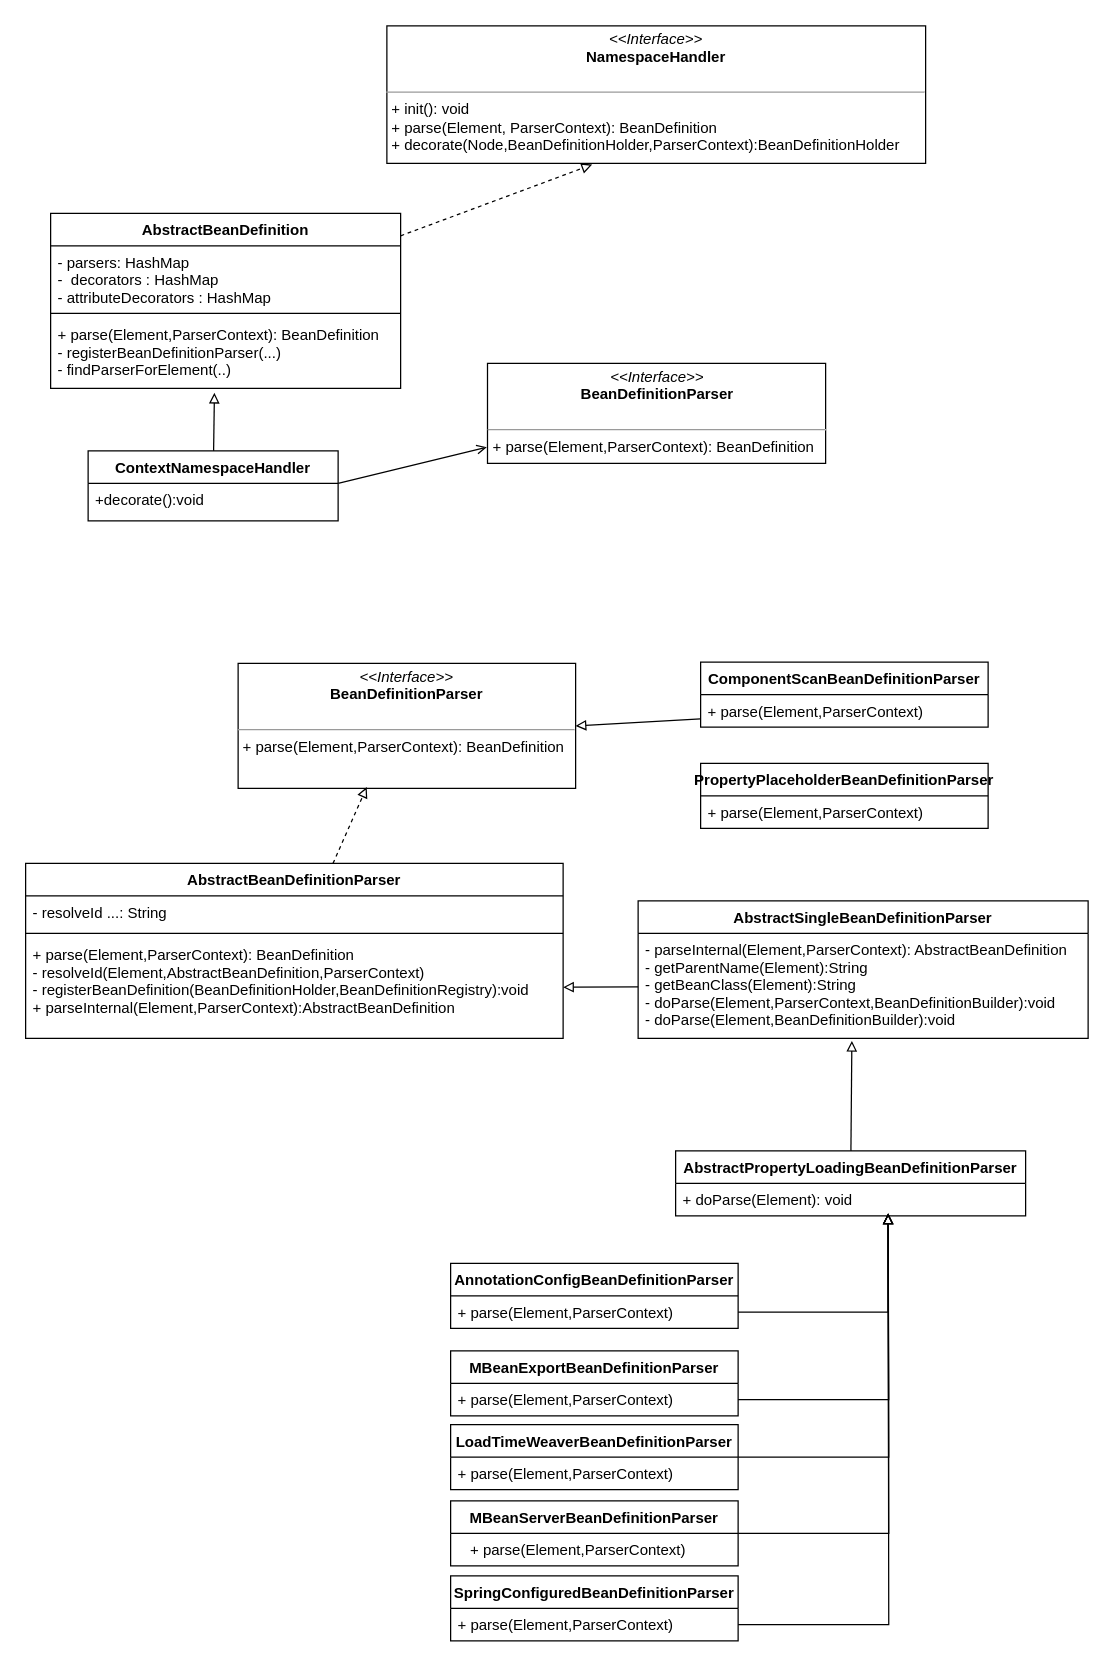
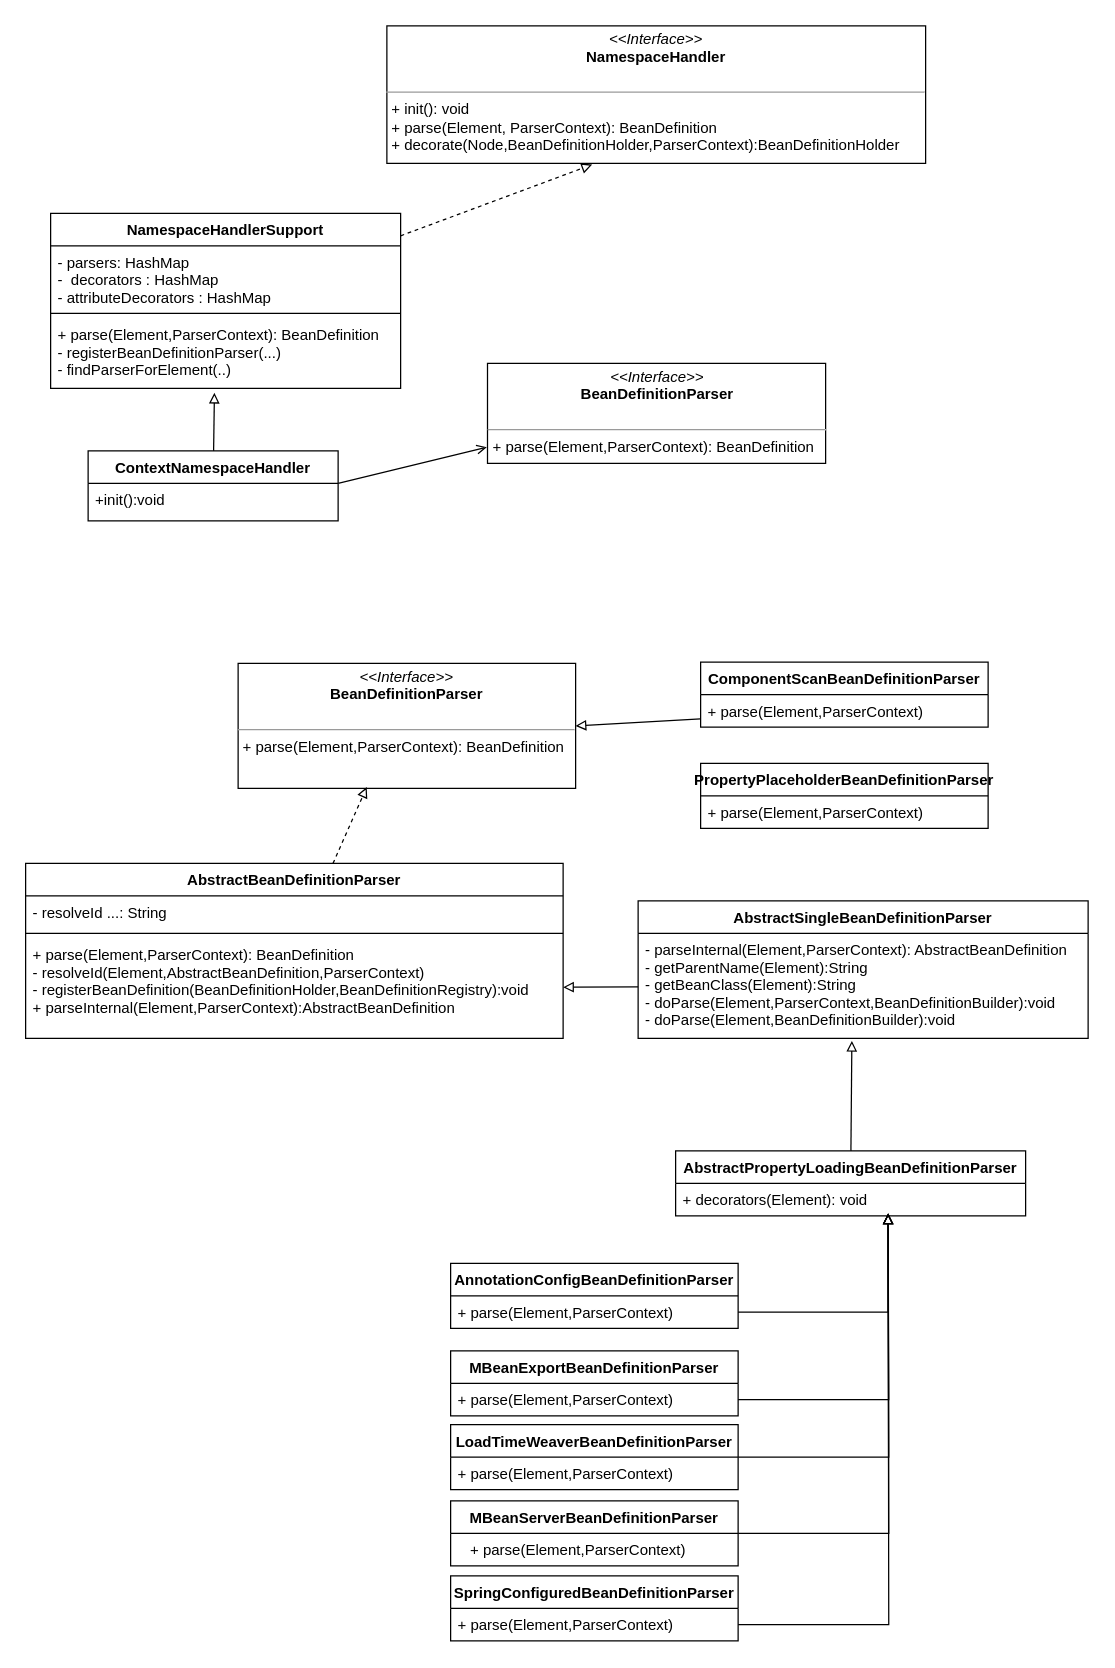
node "AbstractBeanDefinition": label "AbstractBeanDefinition" -> "NamespaceHandlerSupport"
node "+decorate():void": label "+decorate():void" -> "+init():void"
node "+ doParse(Element): void": label "+ doParse(Element): void" -> "+ decorators(Element): void"
